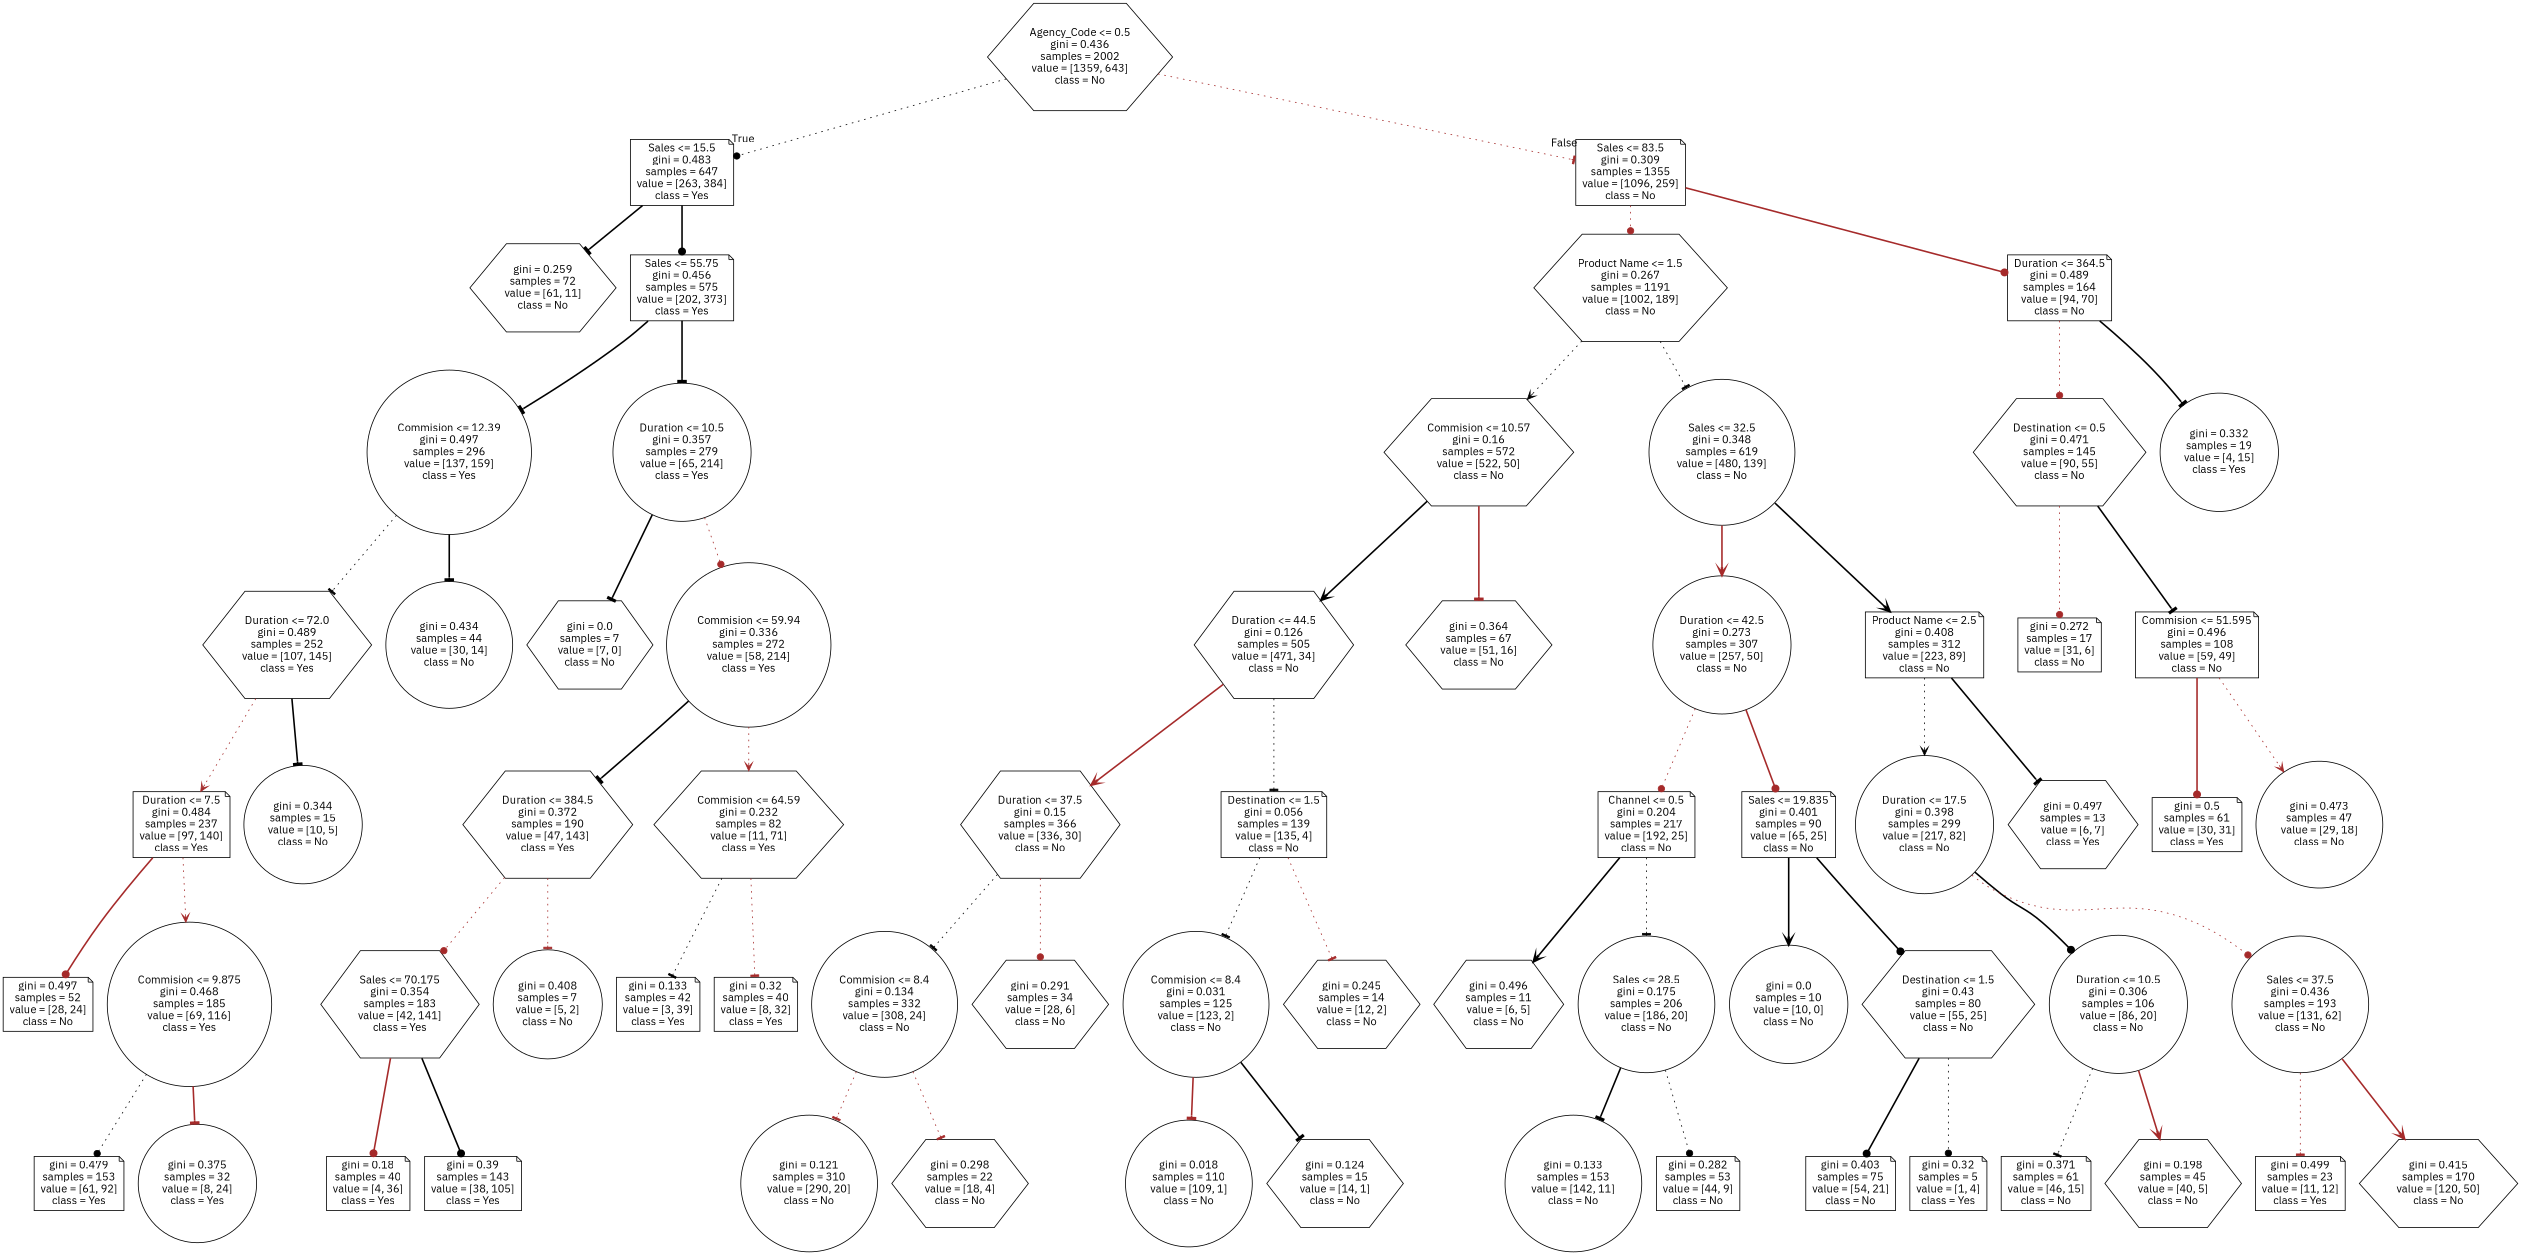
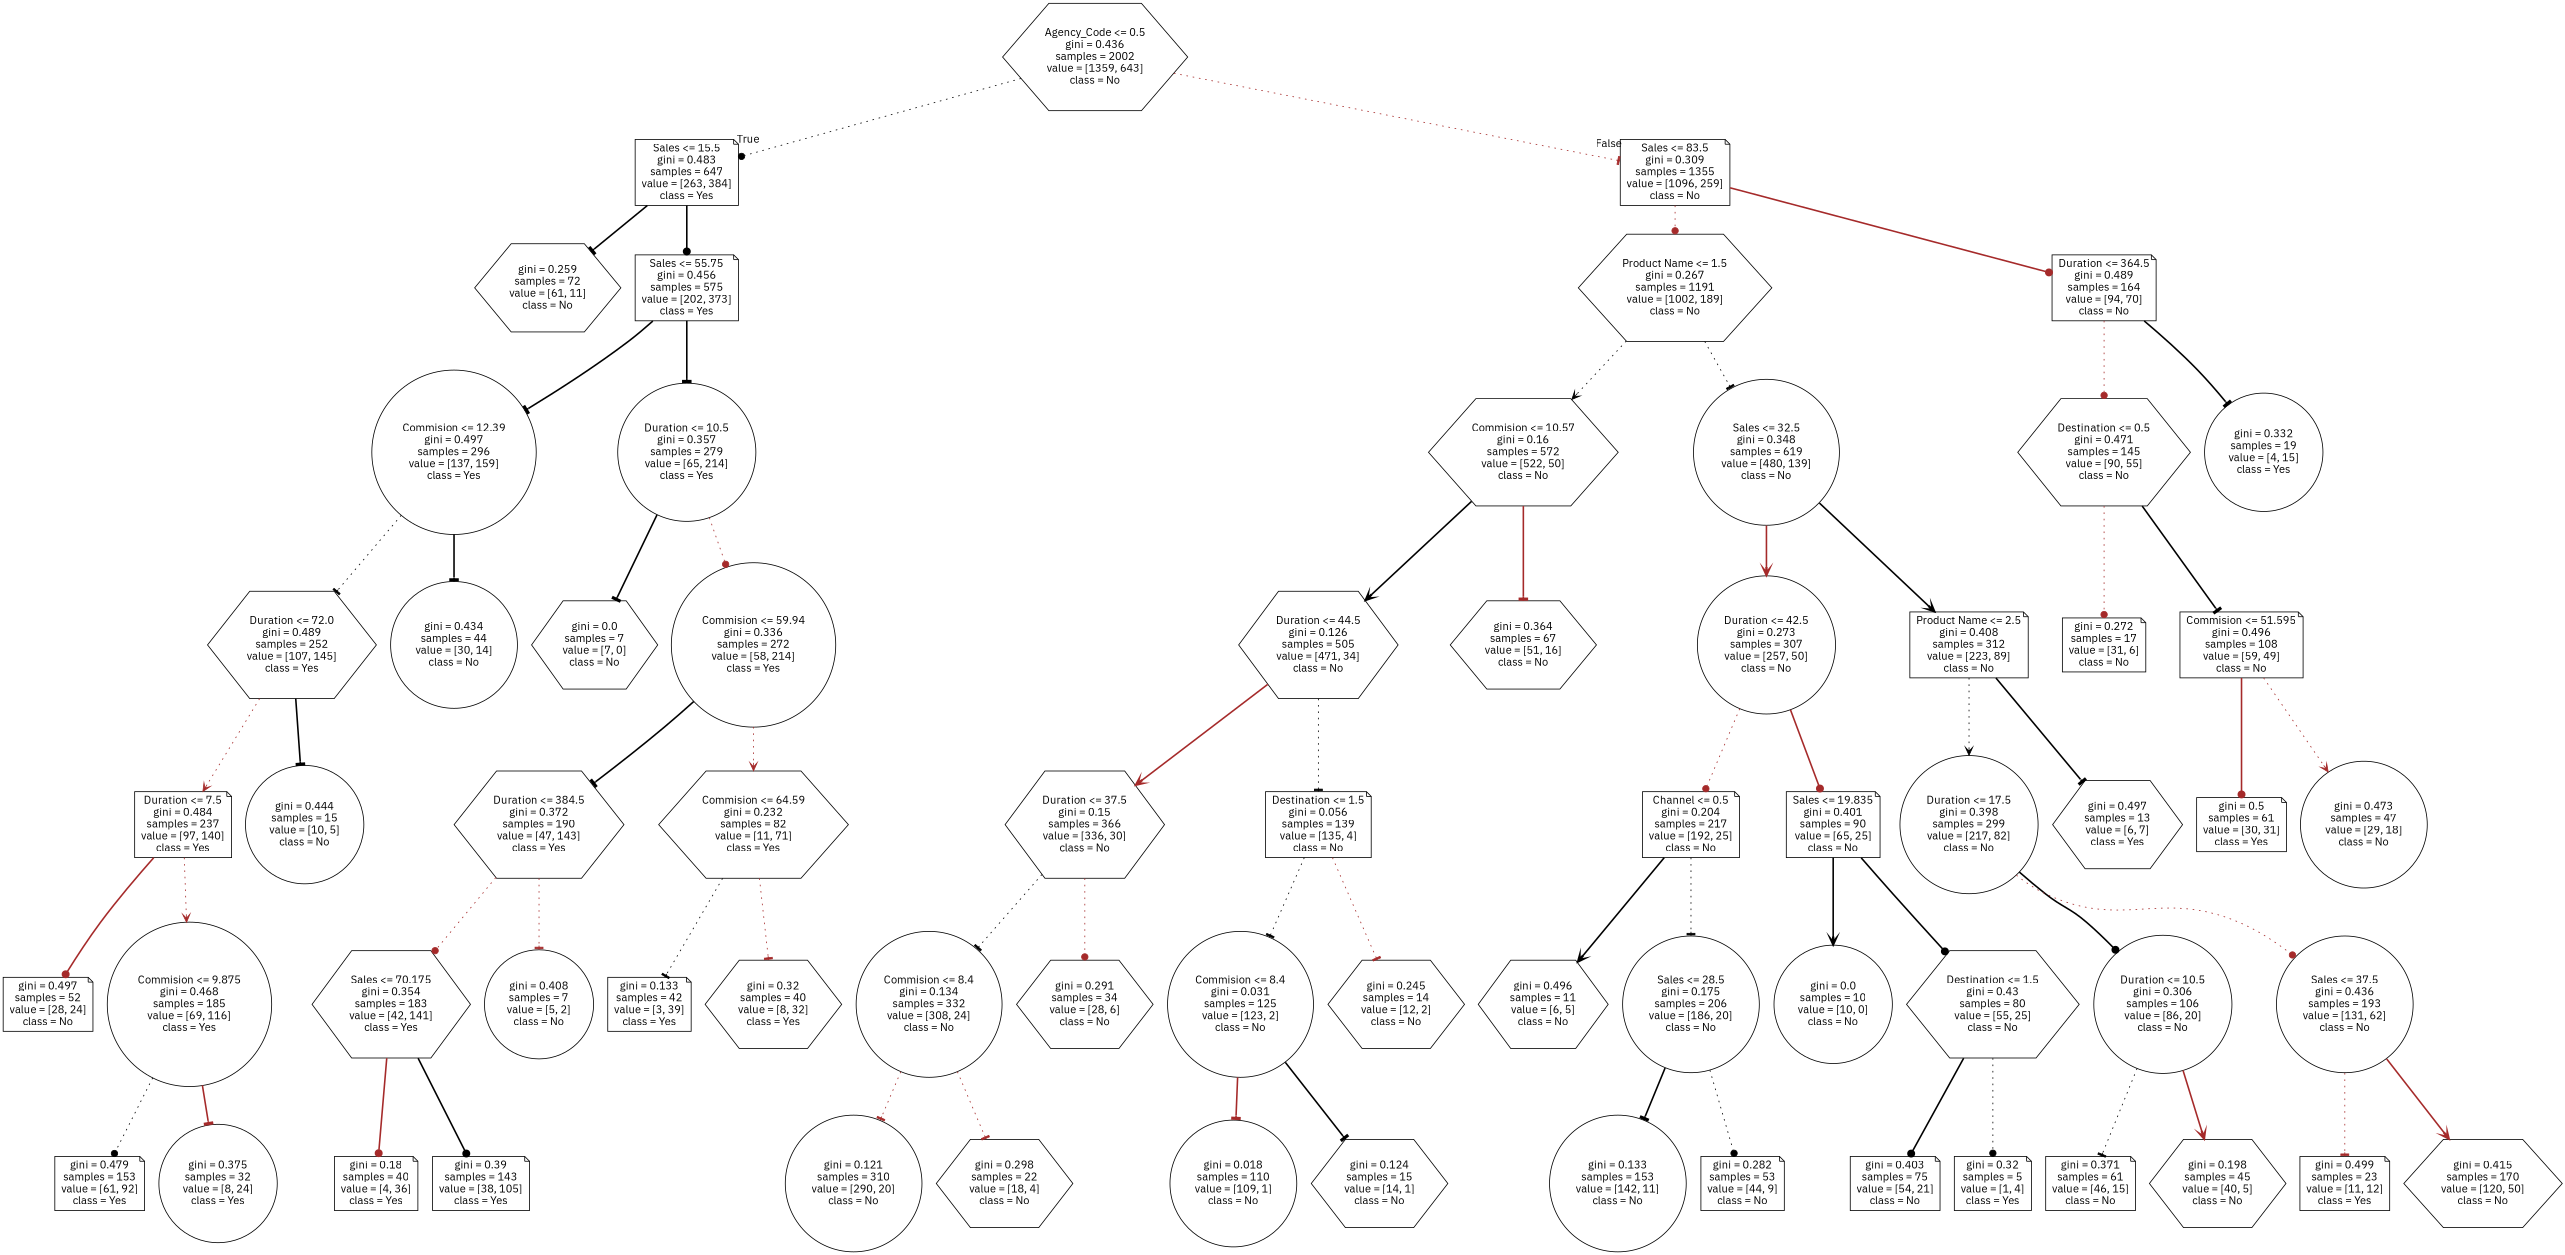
node "gini = 0.344 samples = 15 value = [10, 5] class = No": label "gini = 0.344 samples = 15 value = [10, 5] class = No" -> "gini = 0.444 samples = 15 value = [10, 5] class = No"
node "gini = 0.32 samples = 40 value = [8, 32] class = Yes": shape note -> hexagon
